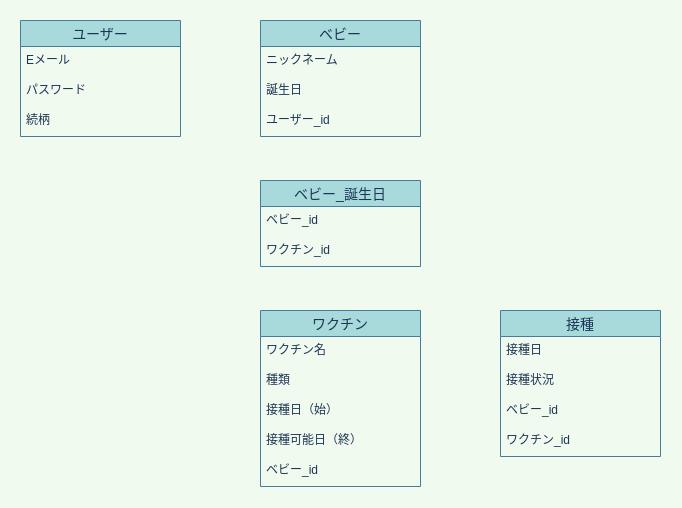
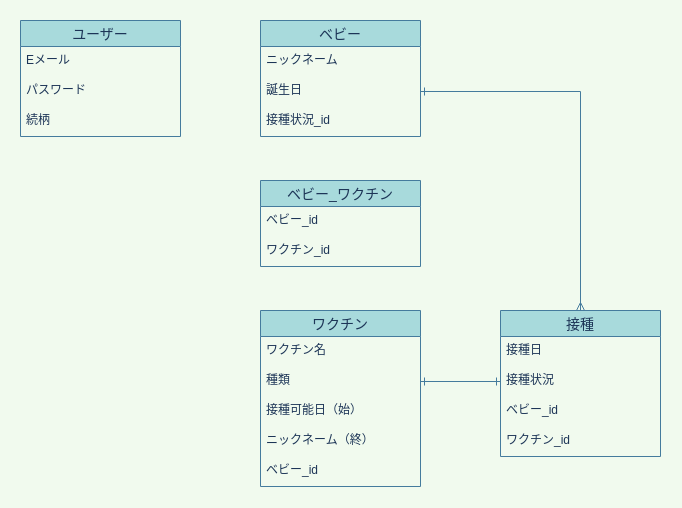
node "ユーザー_id": label "ユーザー_id" -> "接種状況_id"
edge "誕生日" -- "接種": added
node "ベビー_誕生日": label "ベビー_誕生日" -> "ベビー_ワクチン"
edge "種類" -- "接種状況": added
node "接種日（始）": label "接種日（始）" -> "接種可能日（始）"
node "接種可能日（終）": label "接種可能日（終）" -> "ニックネーム（終）"
